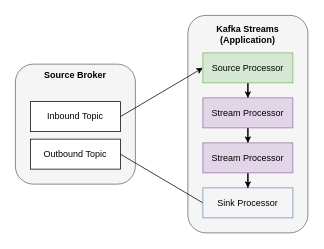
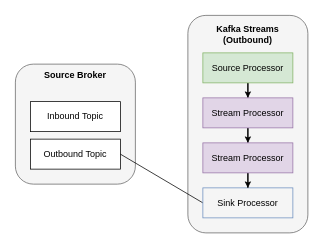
node "Kafka Streams (Application)": label "Kafka Streams (Application)" -> "Kafka Streams (Outbound)"
edge "Inbound Topic" -> "Source Processor": removed
